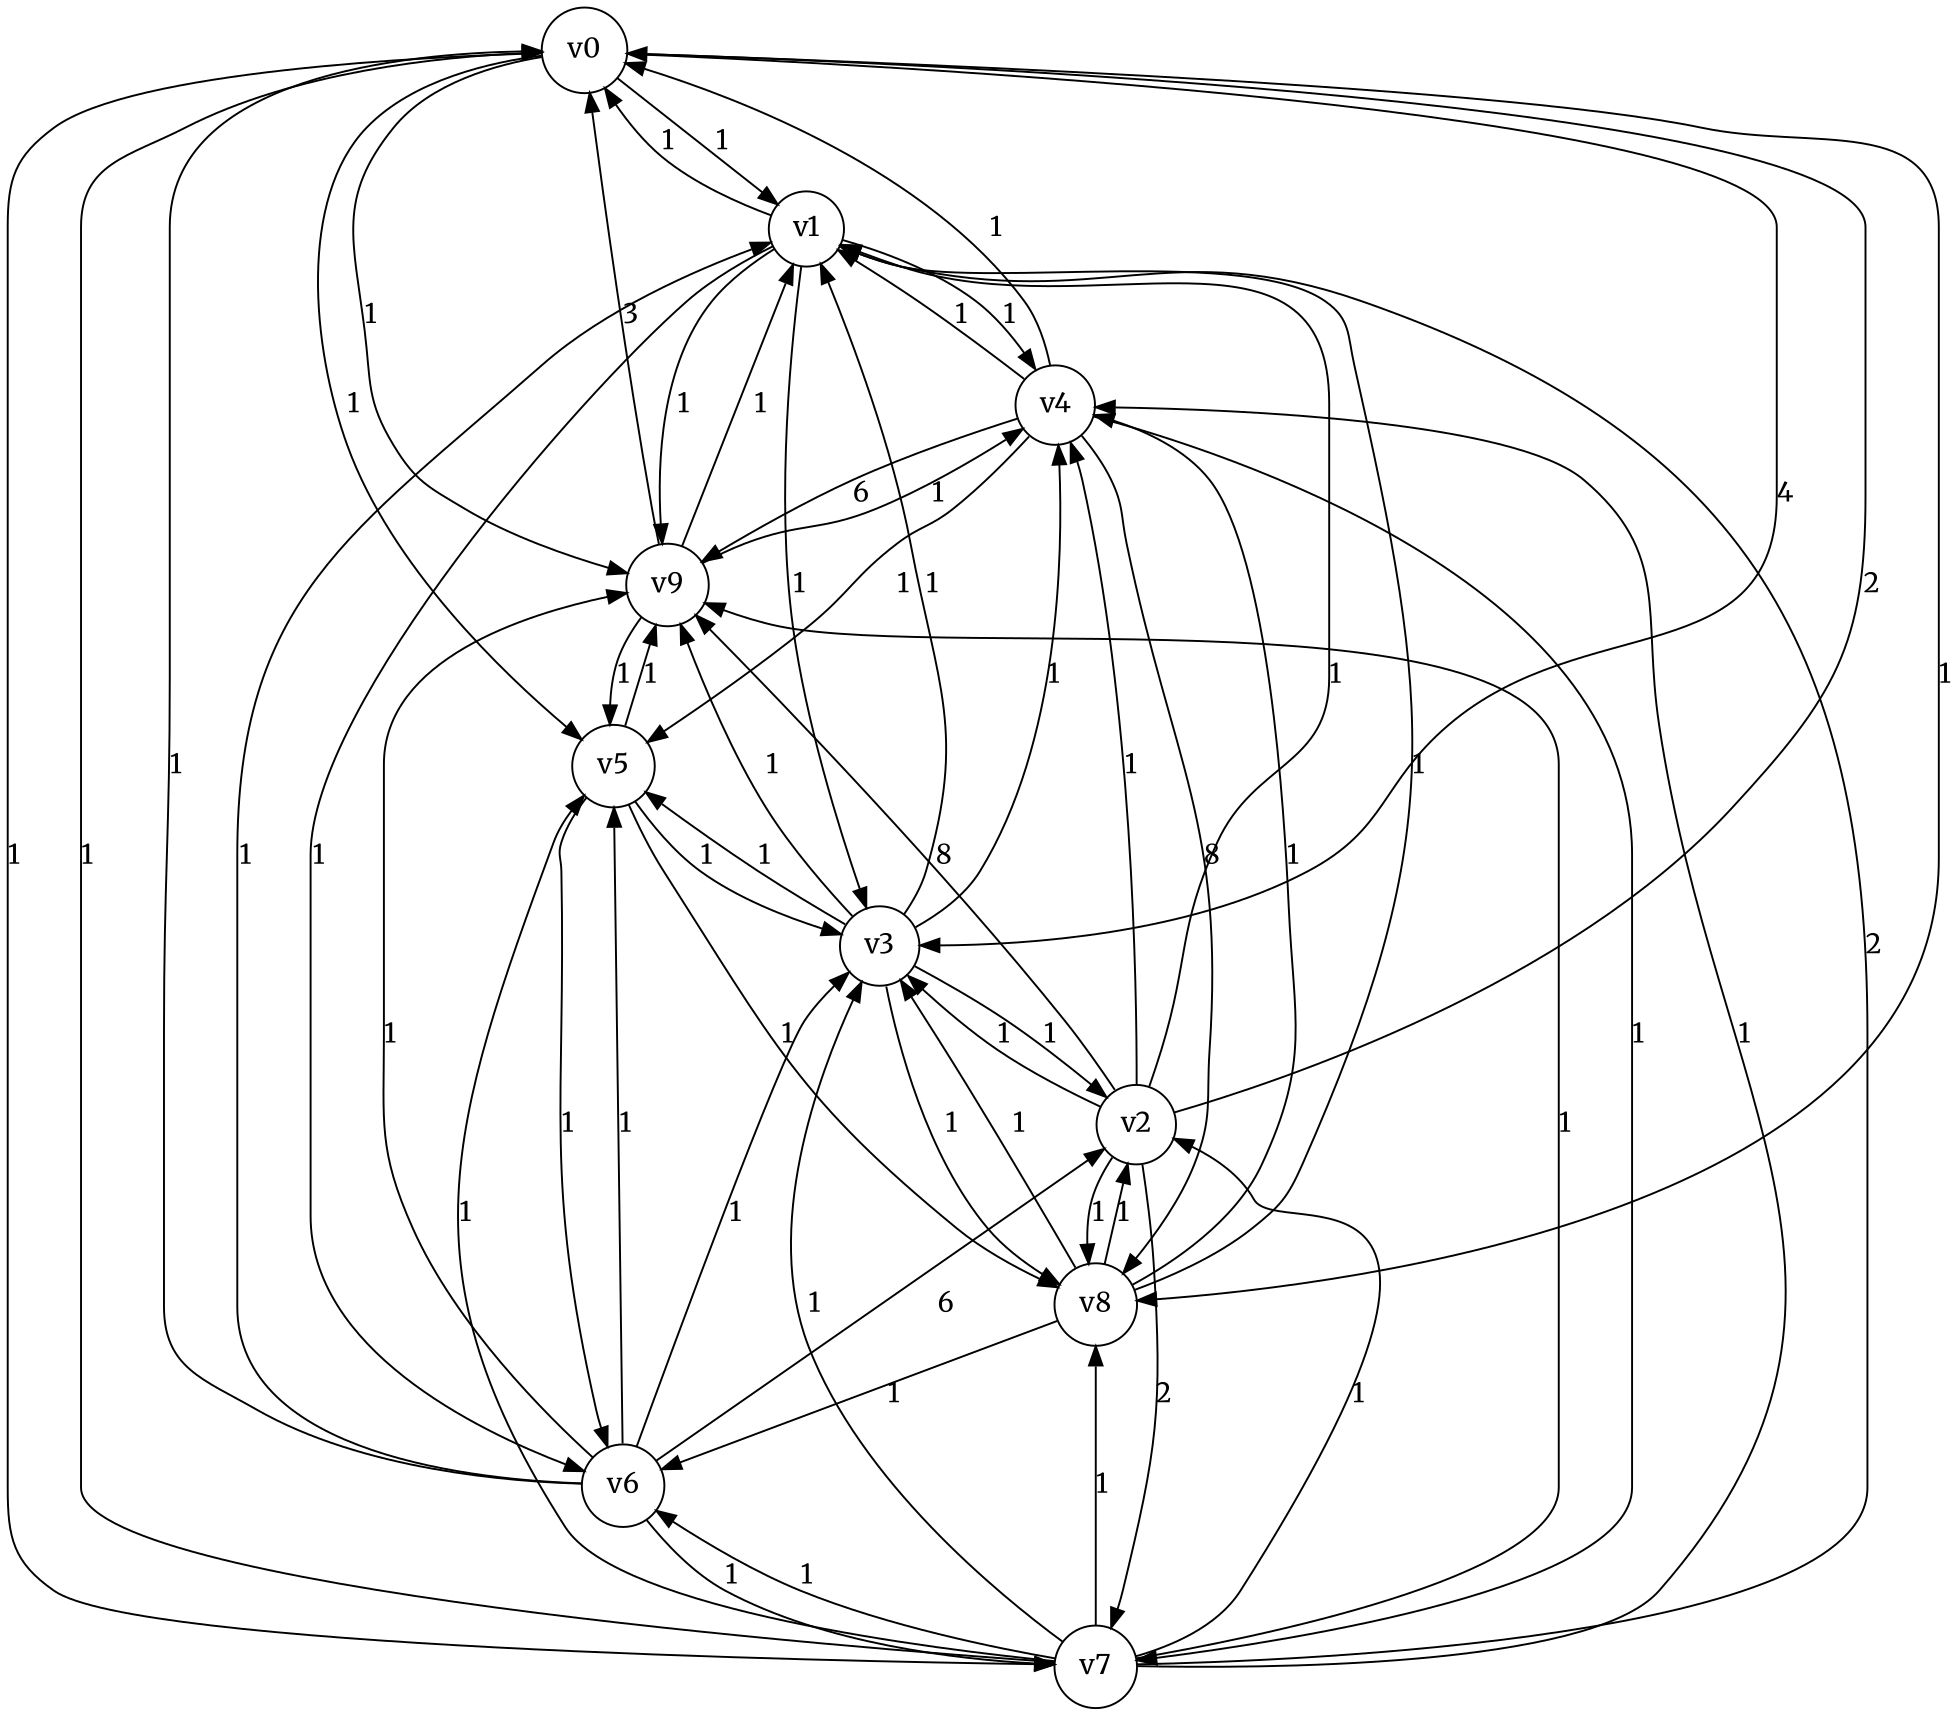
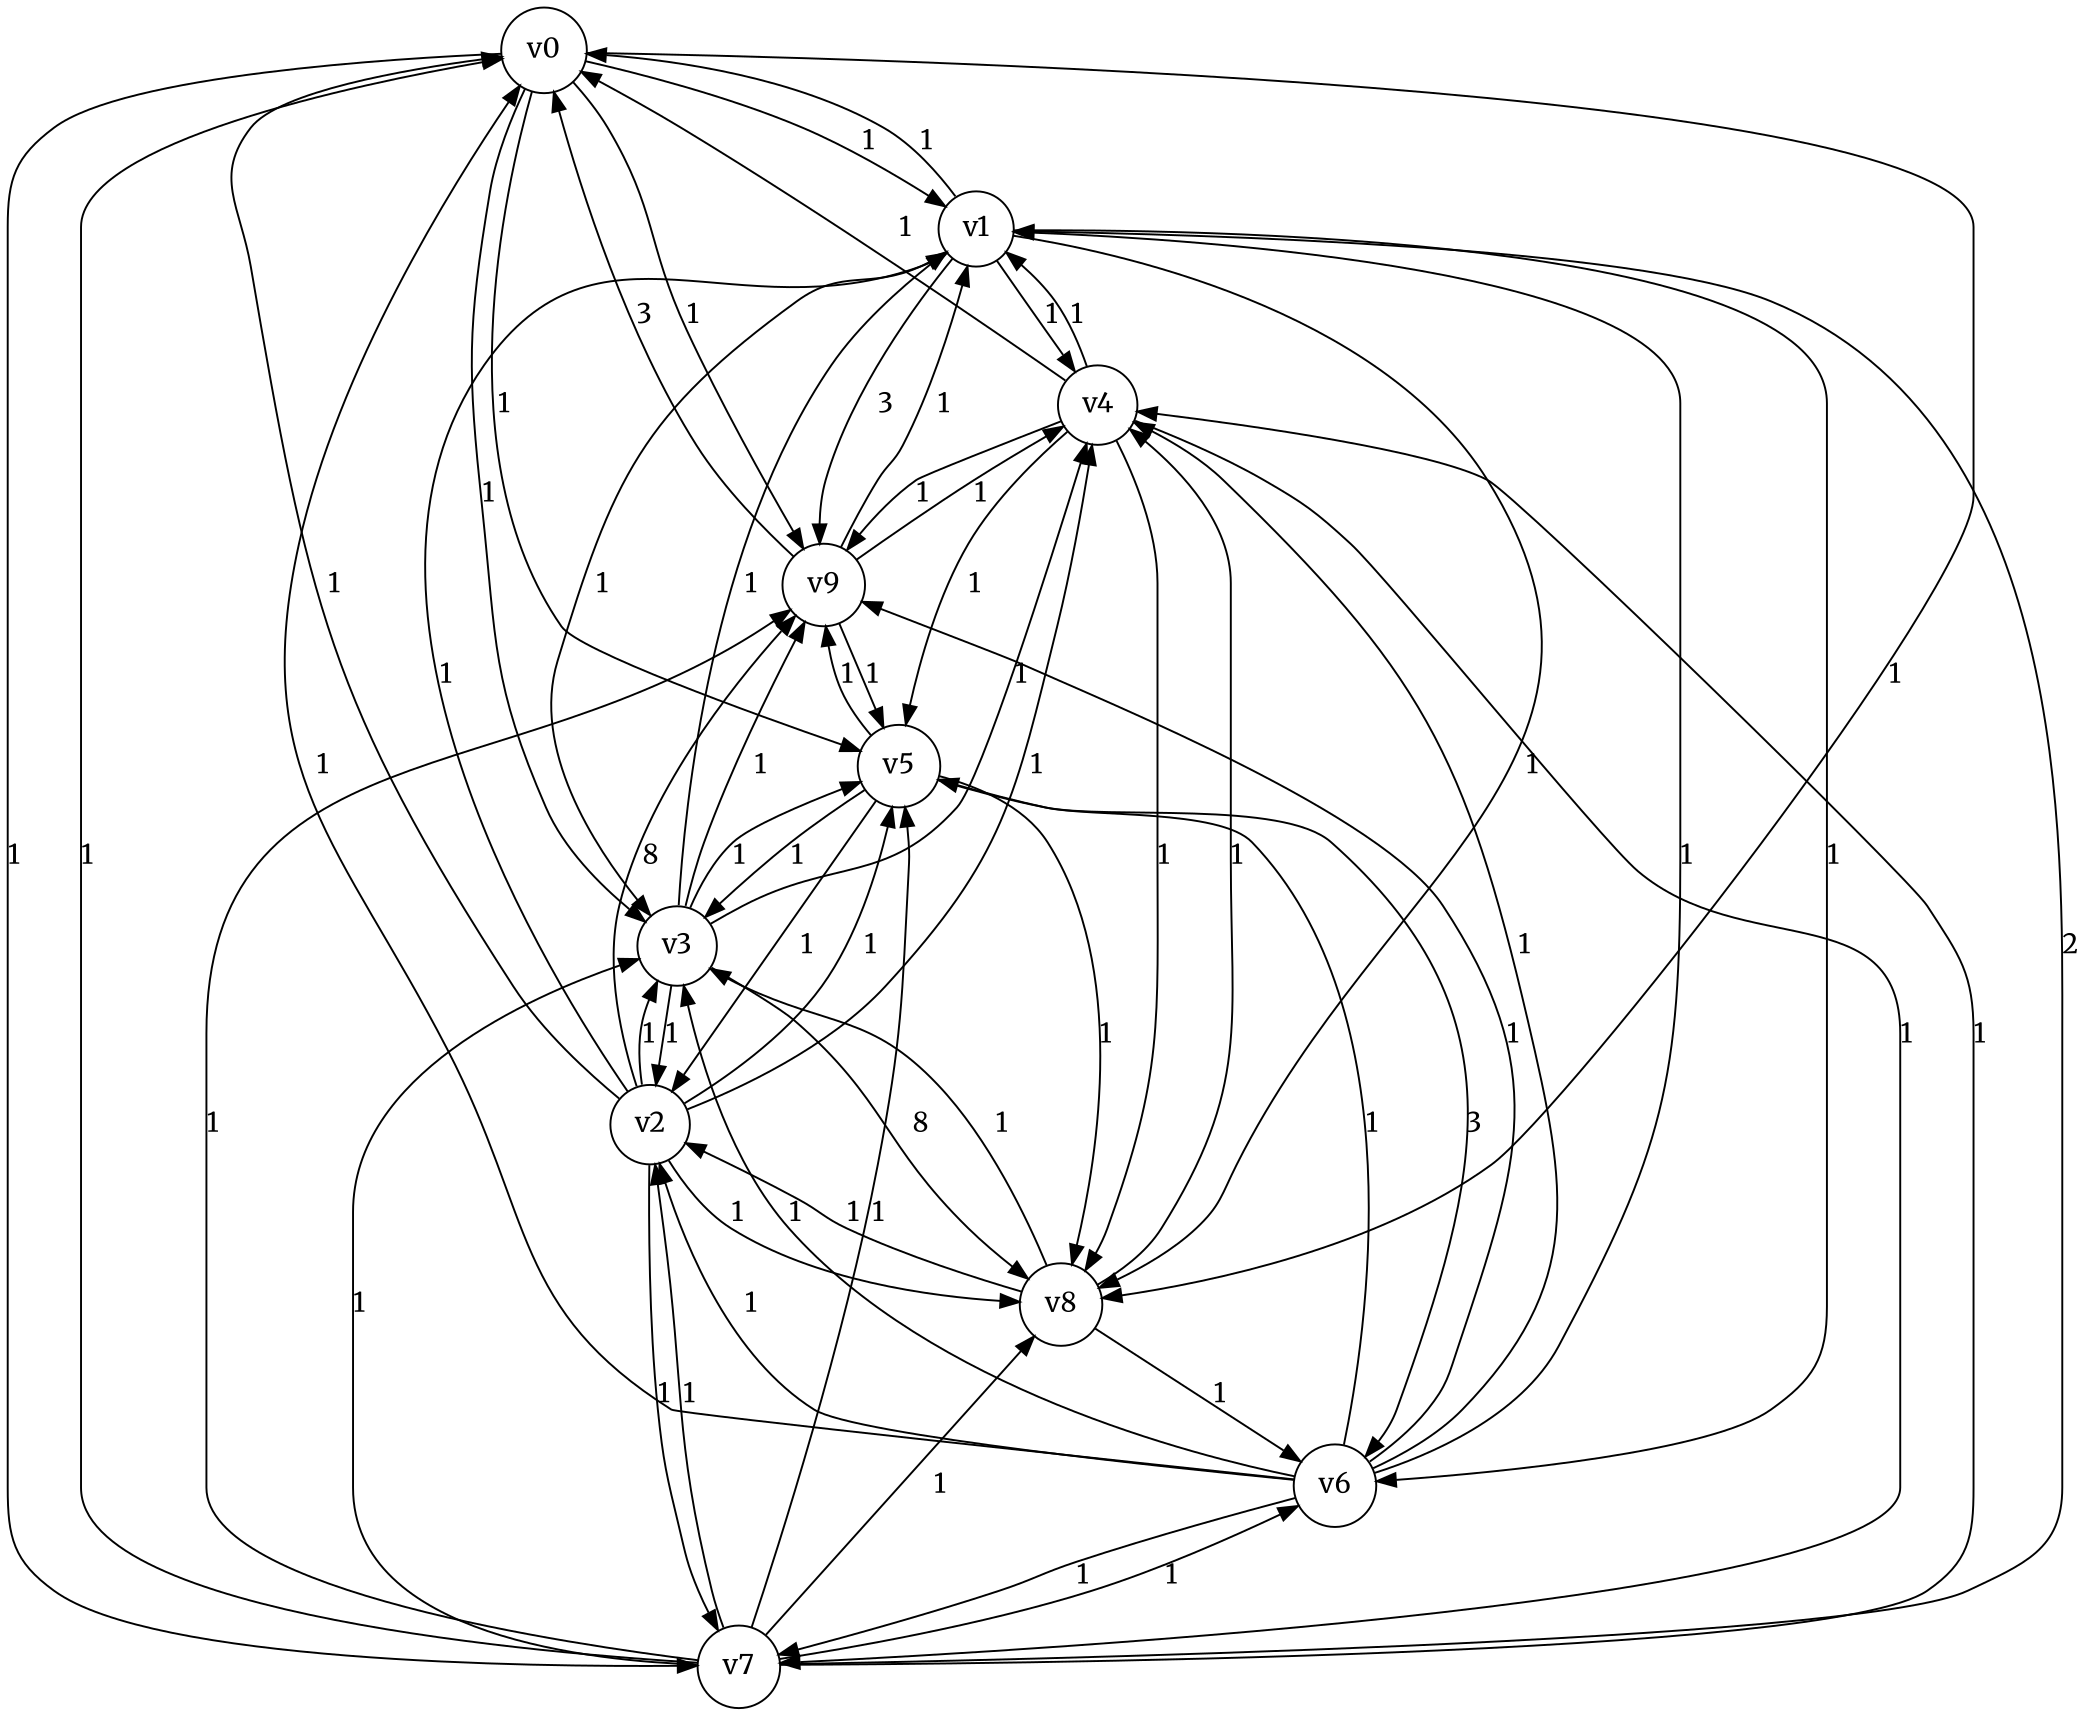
edge "v1" -> "v9": label "1" -> "3"
edge "v4" -> "v9": label "6" -> "1"
edge "v0" -> "v3": label "4" -> "1"
edge "v2" -> "v0": label "2" -> "1"
edge "v8" -> "v1": reversed
edge "v4" -> "v8": label "8" -> "1"
edge "v6" -> "v4": added, label "1"
edge "v5" -> "v2": added, label "1"
edge "v2" -> "v5": added, label "1"
edge "v5" -> "v6": label "1" -> "3"
edge "v3" -> "v8": label "1" -> "8"
edge "v6" -> "v2": label "6" -> "1"
edge "v2" -> "v7": label "2" -> "1"
